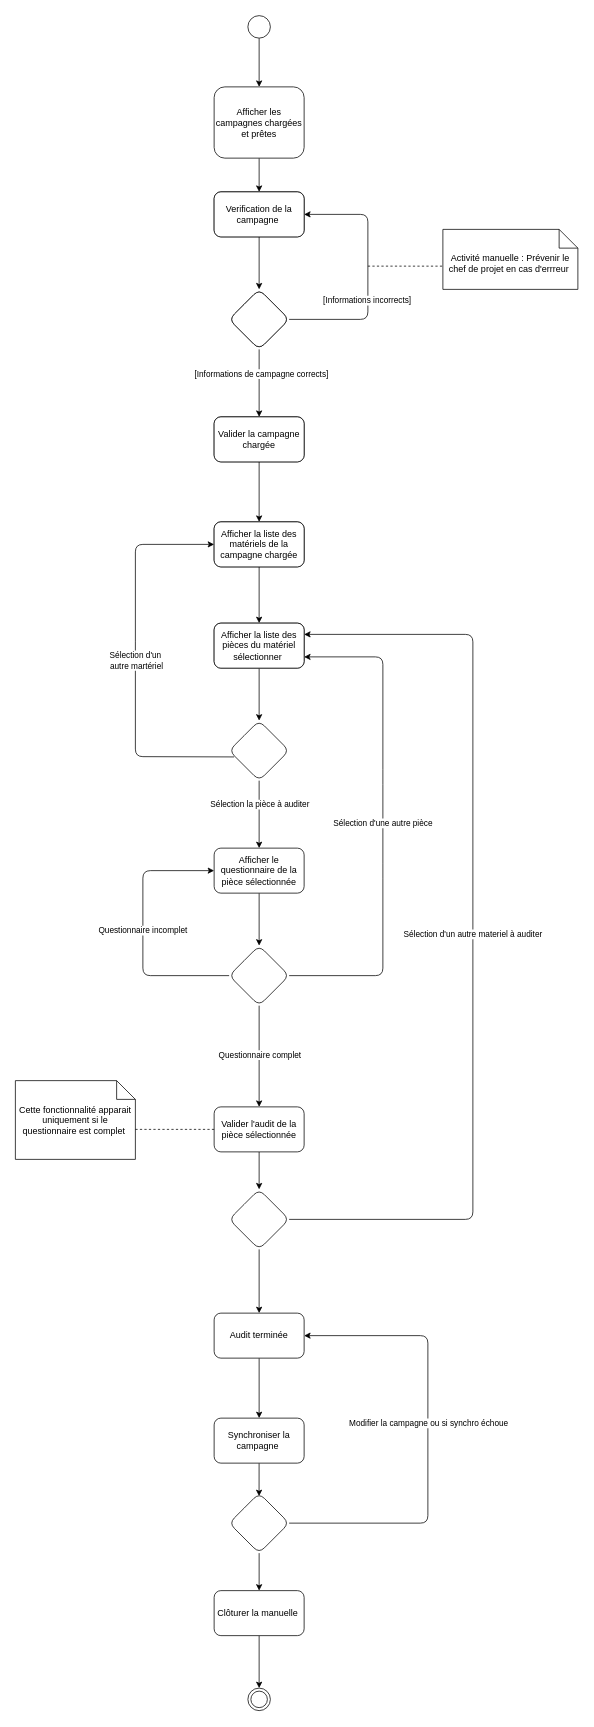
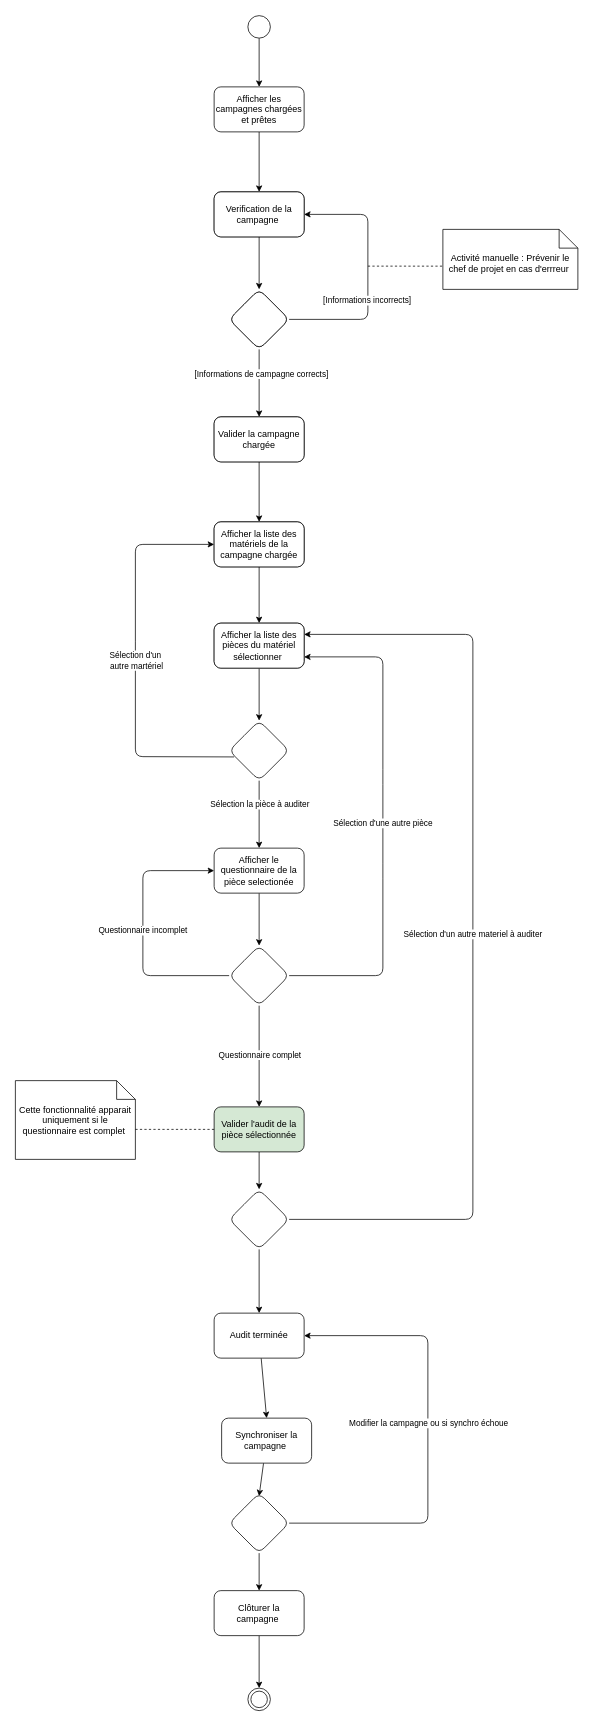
node "Afficher les campagnes chargées et prêtes": size 90x71 -> 90x45
node "Afficher le questionnaire de la pièce sélectionnée": label "Afficher le questionnaire de la pièce sélectionnée" -> "Afficher le questionnaire de la pièce selectionée"
node "Valider l'audit de la pièce sélectionnée": fillcolor #ffffff -> #d5e8d4
node "Synchroniser la campagne": moved (259, 1440) -> (267, 1440)
node "Clôturer la manuelle": label "Clôturer la manuelle" -> "Clôturer la campagne"
